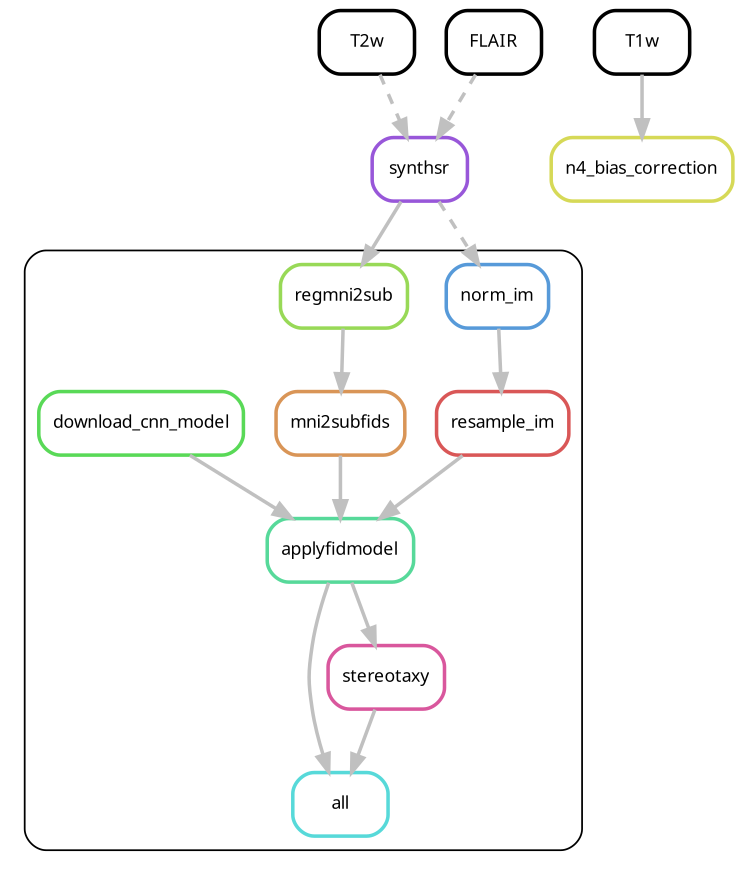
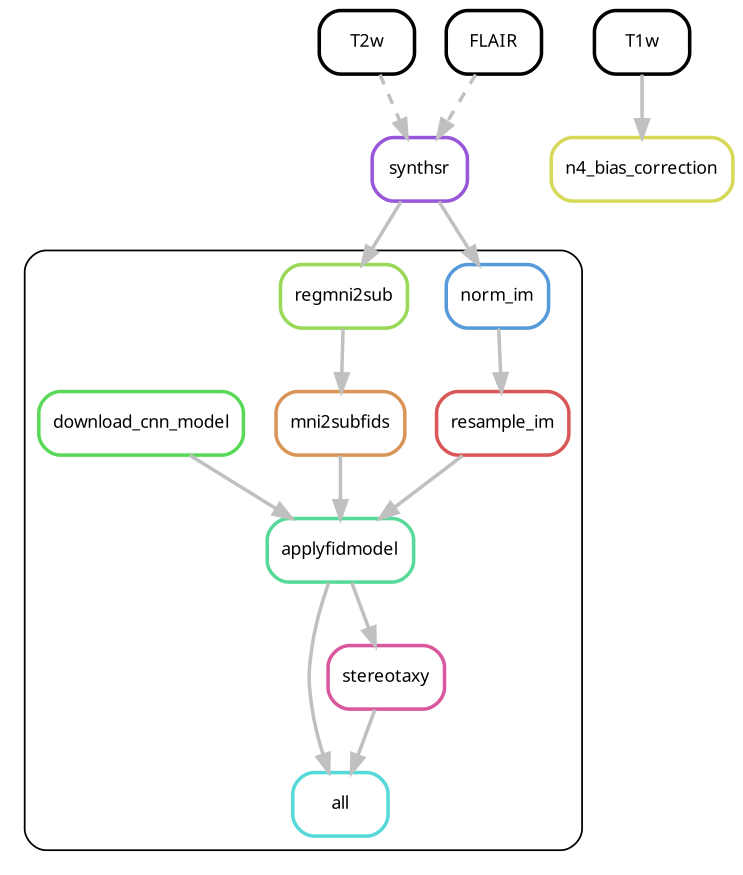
edge "synthsr" -> "norm_im": style dashed -> solid
